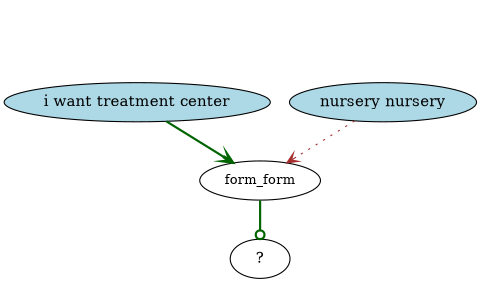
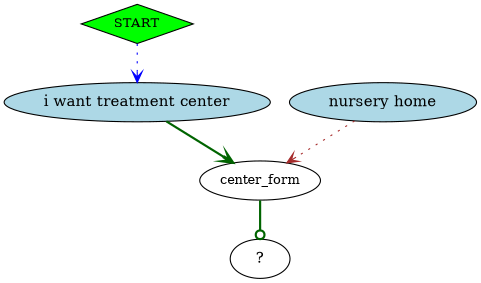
node "START": added
node "nursery nursery": label "nursery nursery" -> "nursery home"
node "form_form": label "form_form" -> "center_form"
